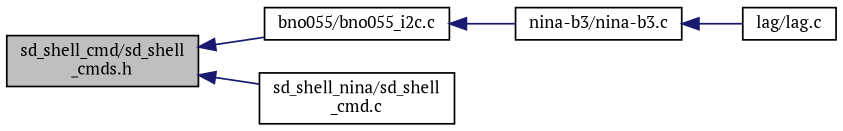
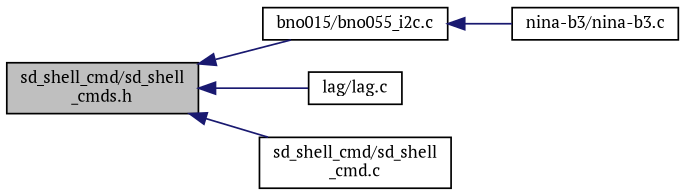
node "bno055/bno055_i2c.c": label "bno055/bno055_i2c.c" -> "bno015/bno055_i2c.c"
edge "lag/lag.c" -> "nina-b3/nina-b3.c": now "lag/lag.c" -> "sd_shell_cmd/sd_shell _cmds.h"
node "sd_shell_nina/sd_shell _cmd.c": label "sd_shell_nina/sd_shell _cmd.c" -> "sd_shell_cmd/sd_shell _cmd.c"
